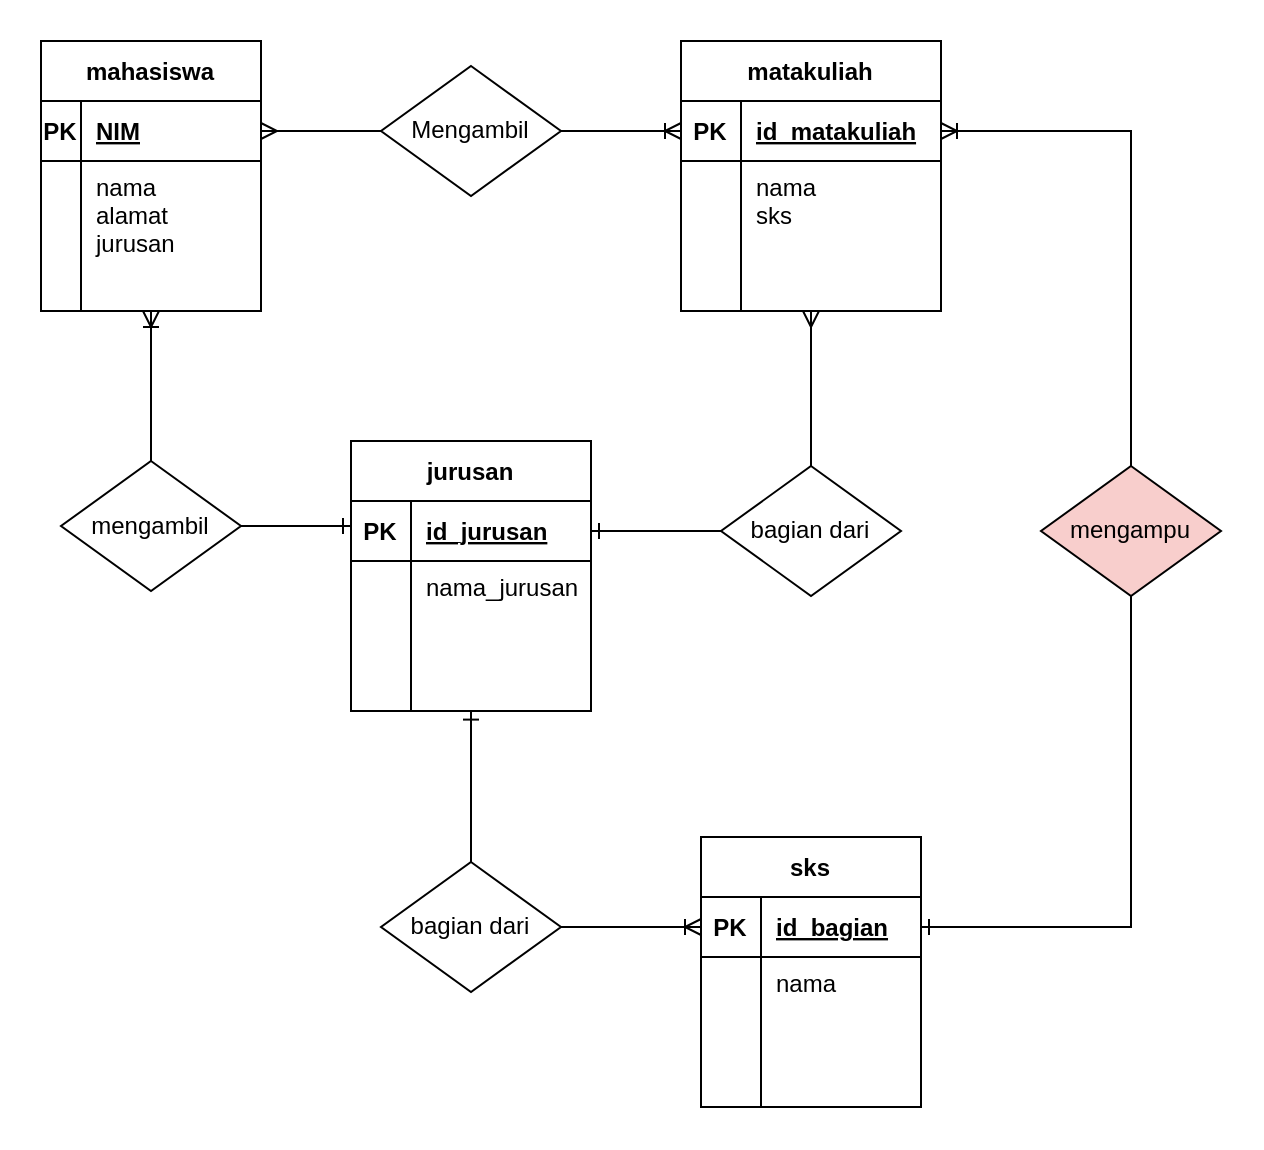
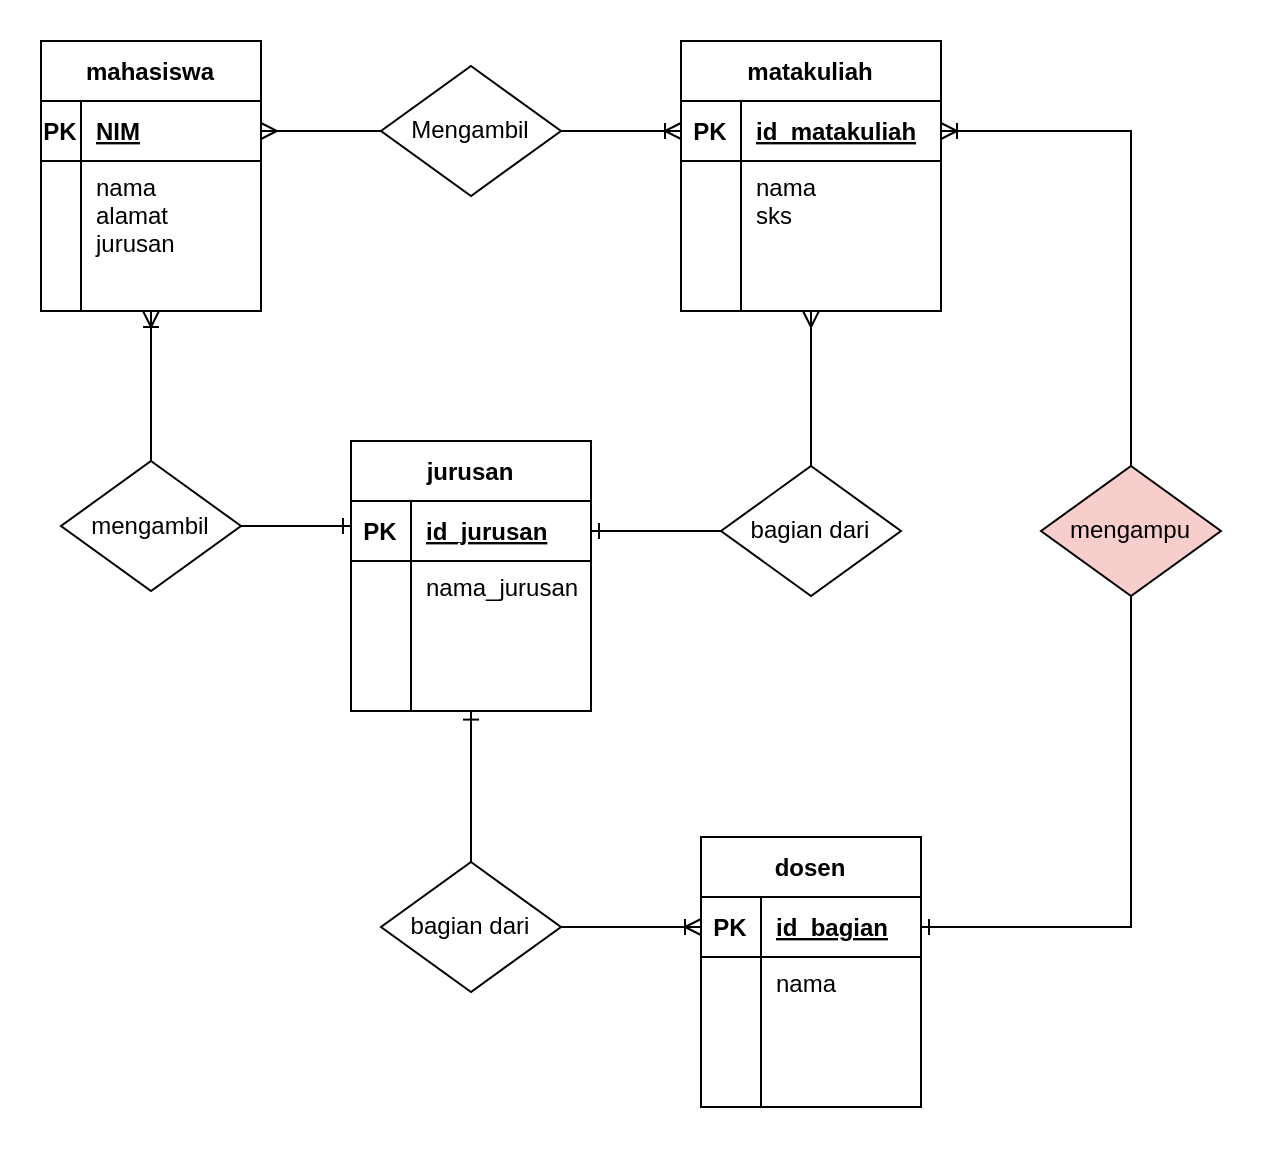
node "sks": label "sks" -> "dosen"
